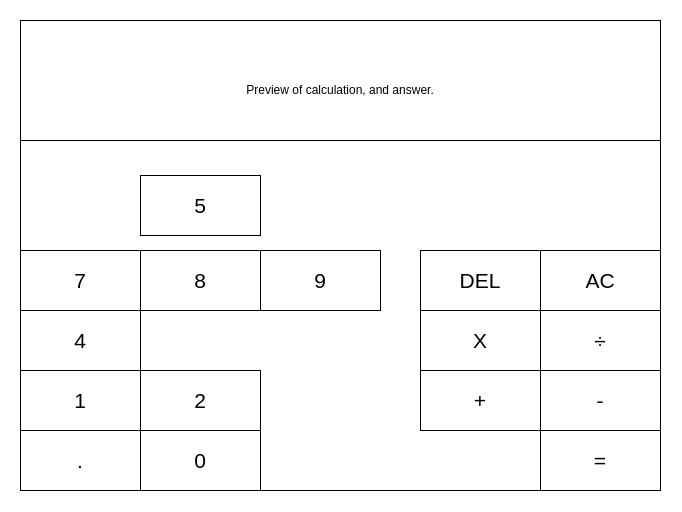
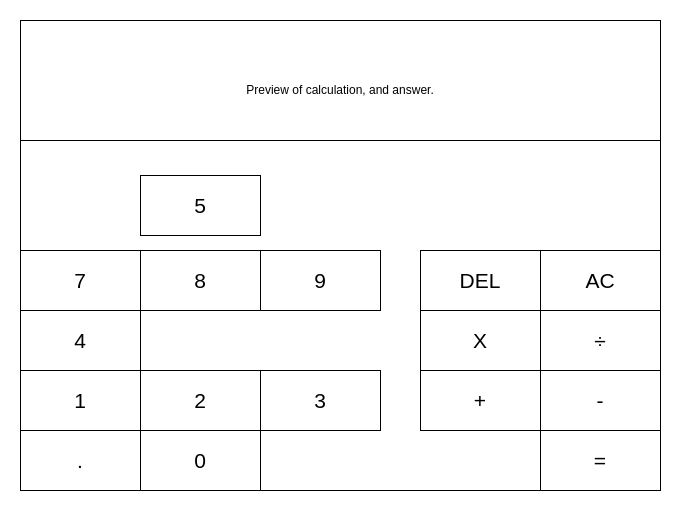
node "3": added
